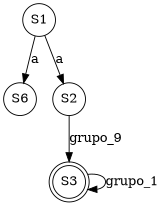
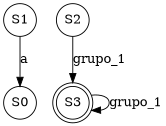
edge "S1" -> "S2": removed, label "a"
node "S6": label "S6" -> "S0"
edge "S2" -> "S3": label "grupo_9" -> "grupo_1"
